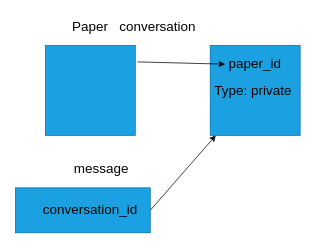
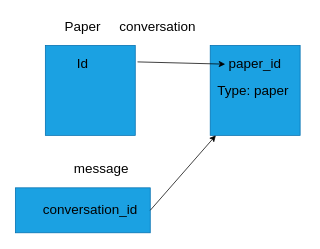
node "Paper": moved (90, 27) -> (83, 27)
node "Id": added
node "Type: private": label "Type: private" -> "Type: paper"
